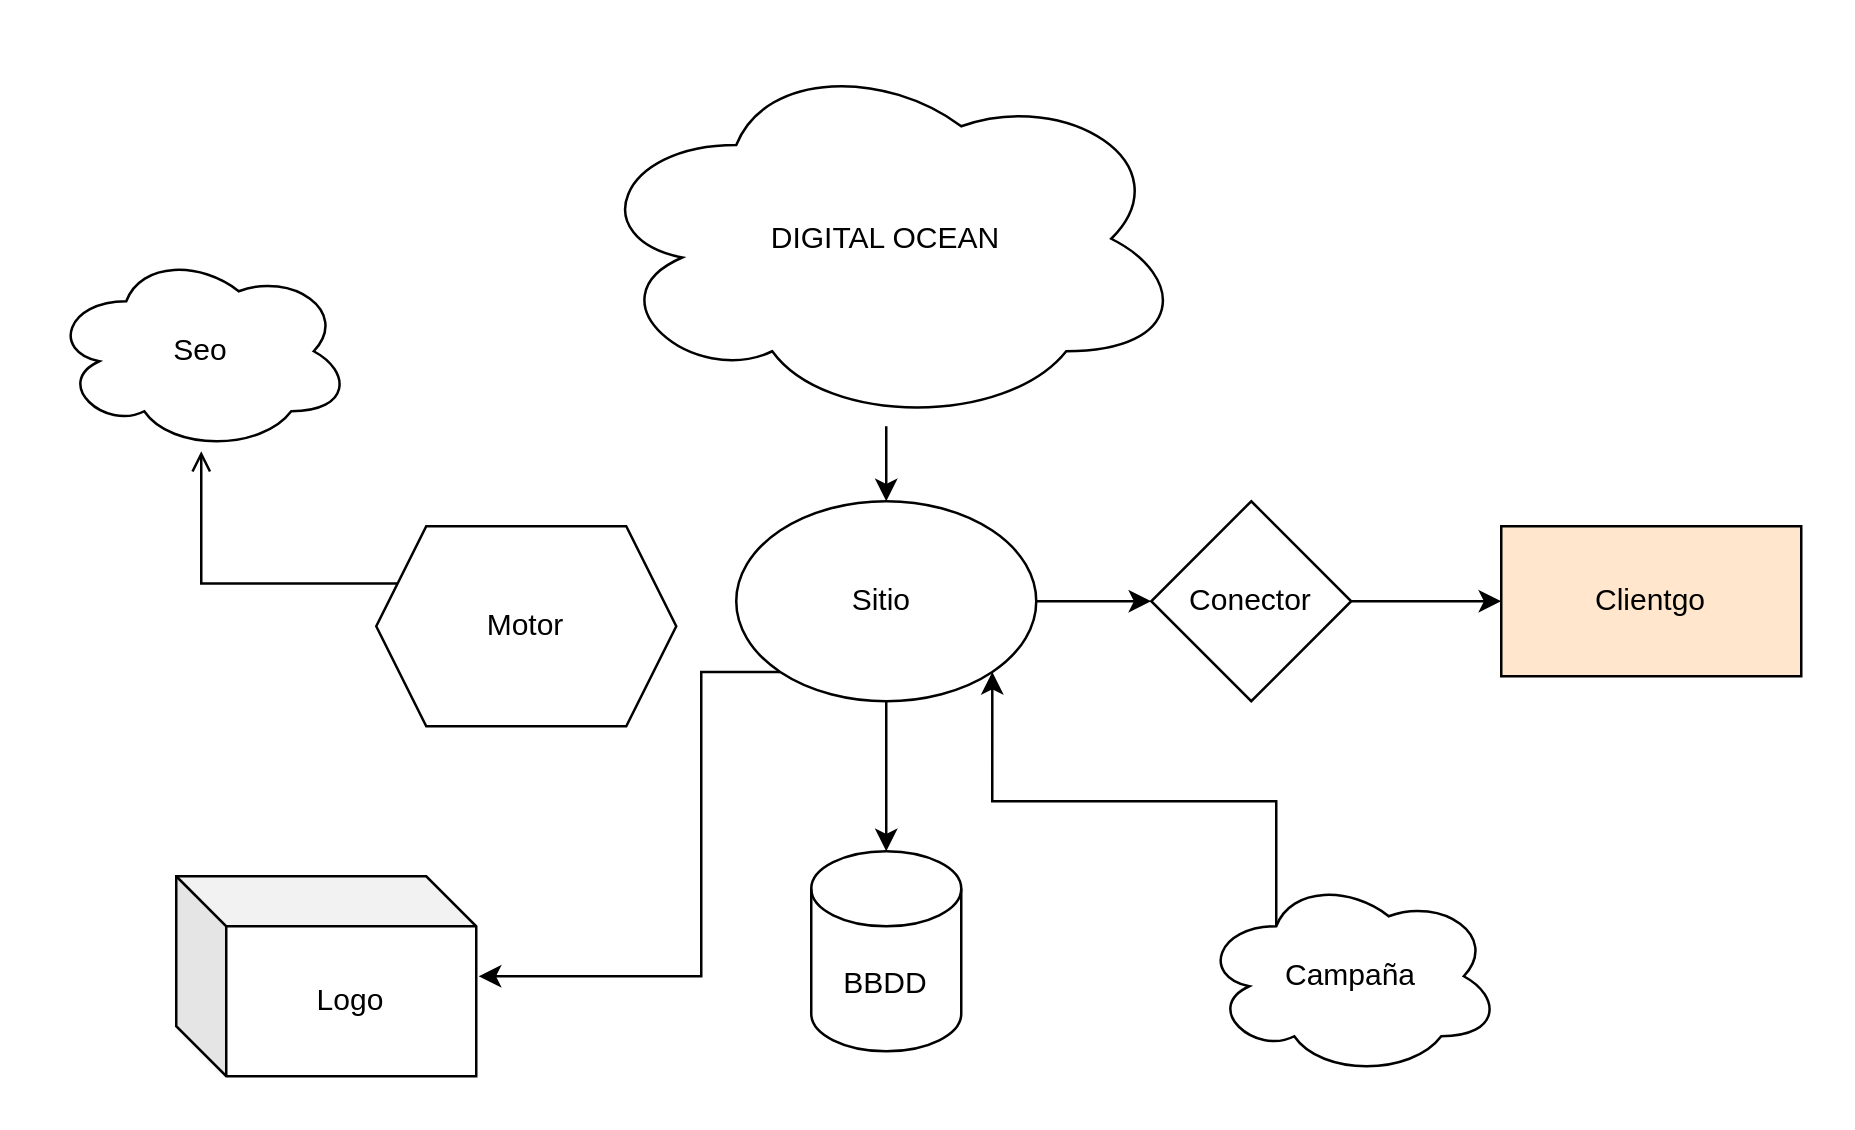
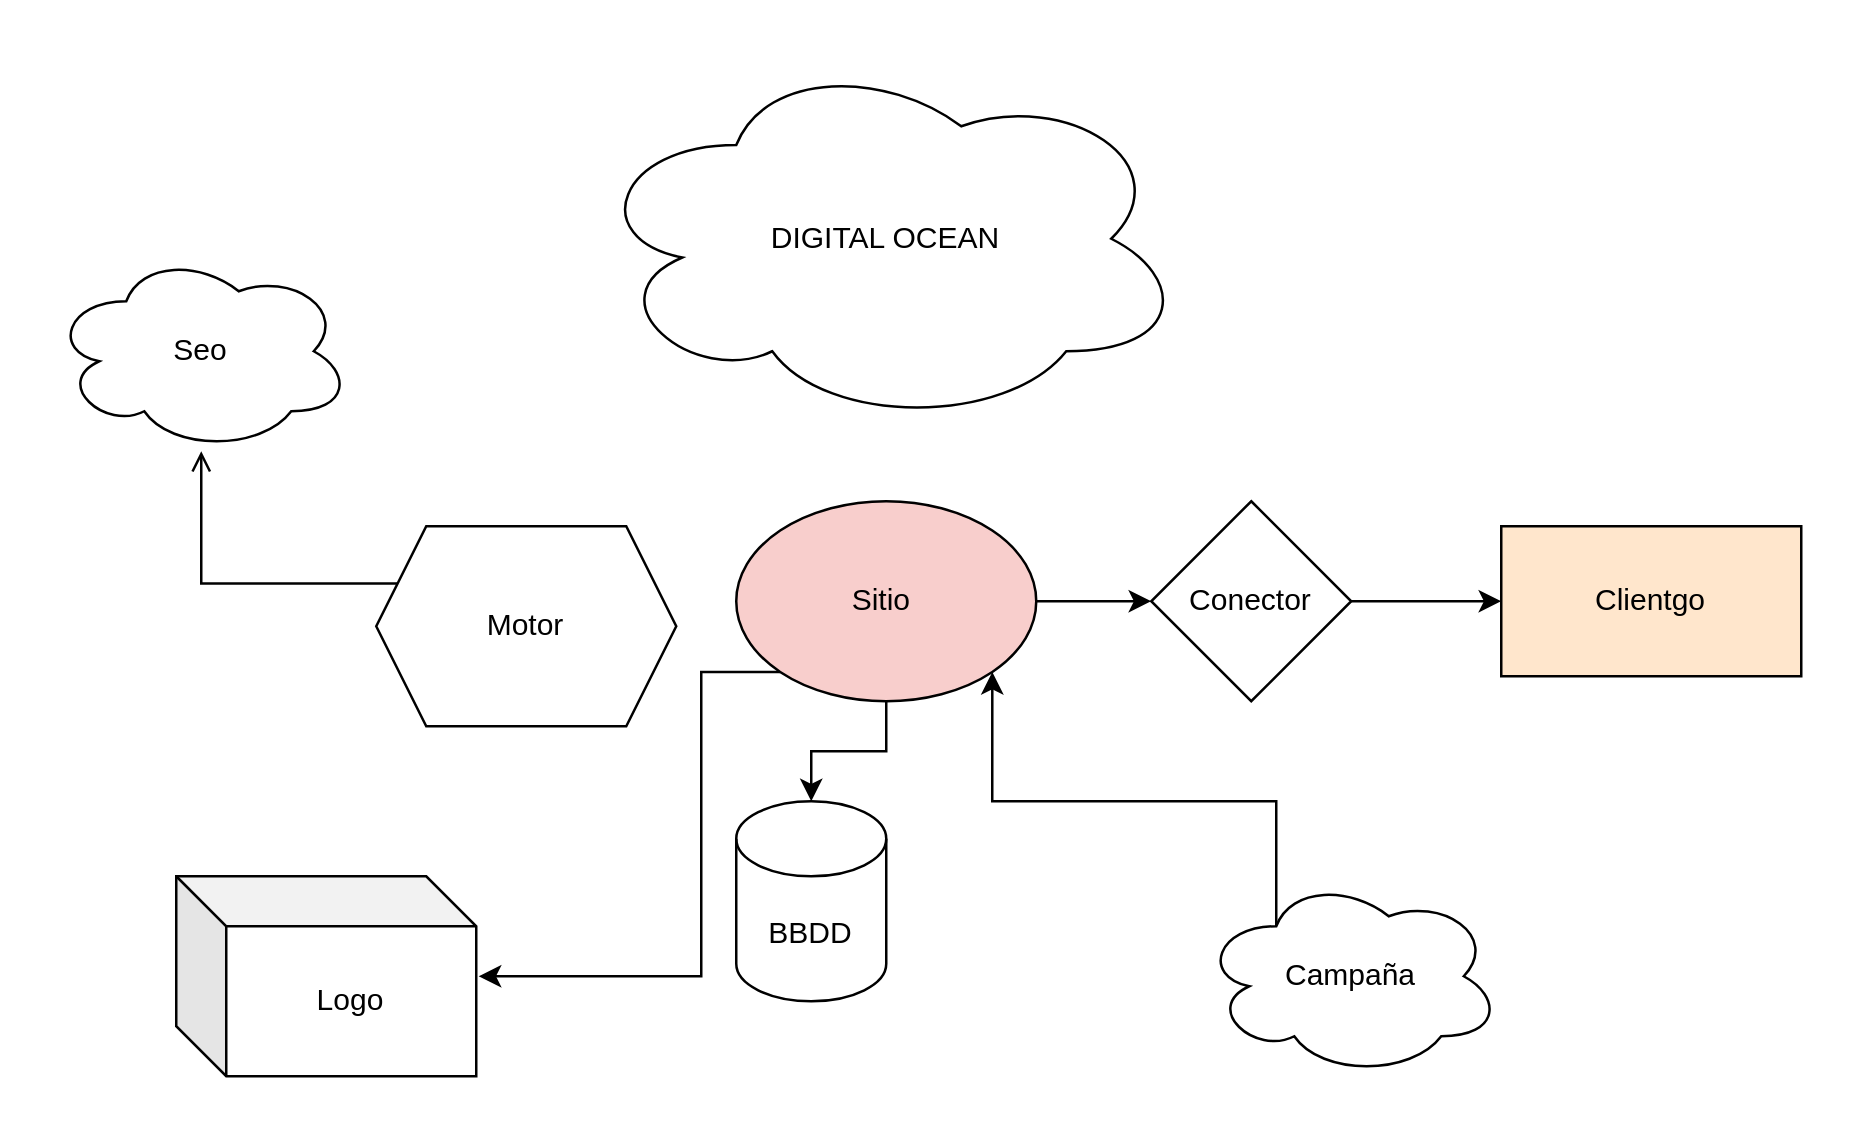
edge "DIGITAL OCEAN" -> "Sitio": removed
node "Sitio": fillcolor #ffffff -> #f8cecc
node "BBDD": moved (886, 951) -> (811, 901)
